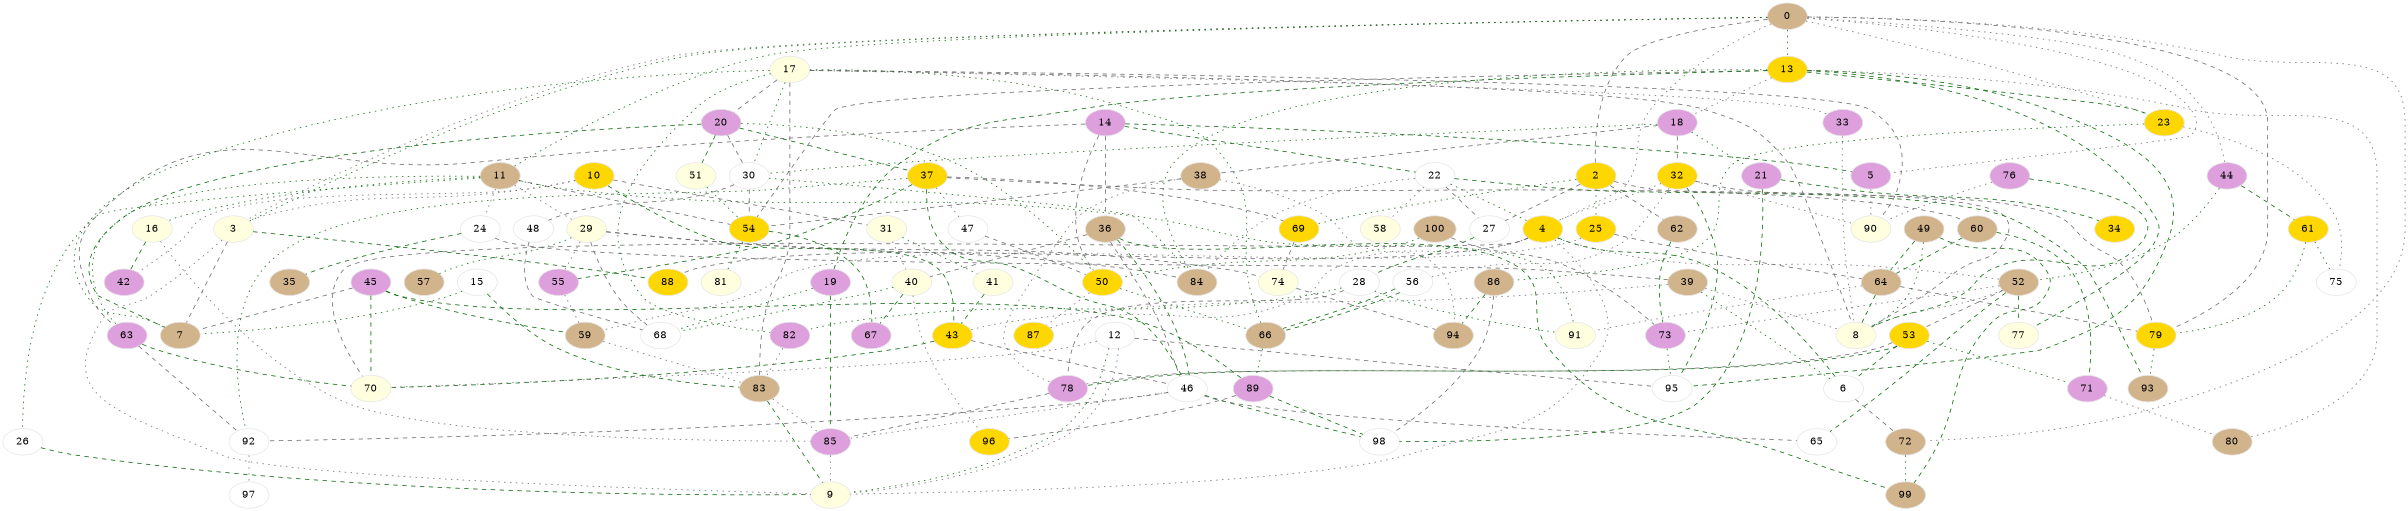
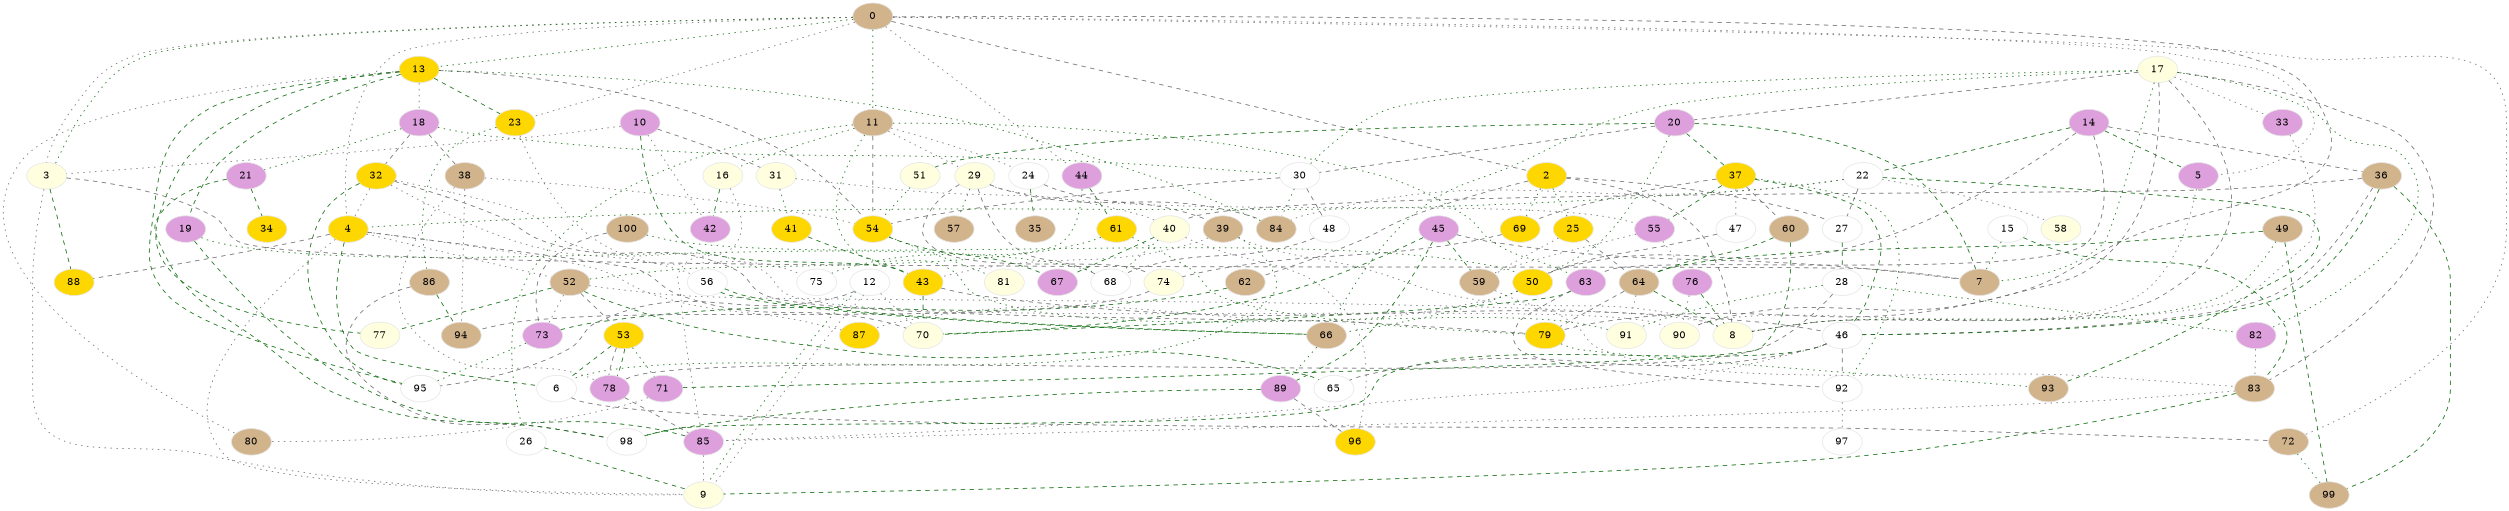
node "10": fillcolor gold -> plum
edge "38" -- "54": style dashed -> dotted
edge "55" -- "76": added
node "41": fillcolor lightyellow -> gold
